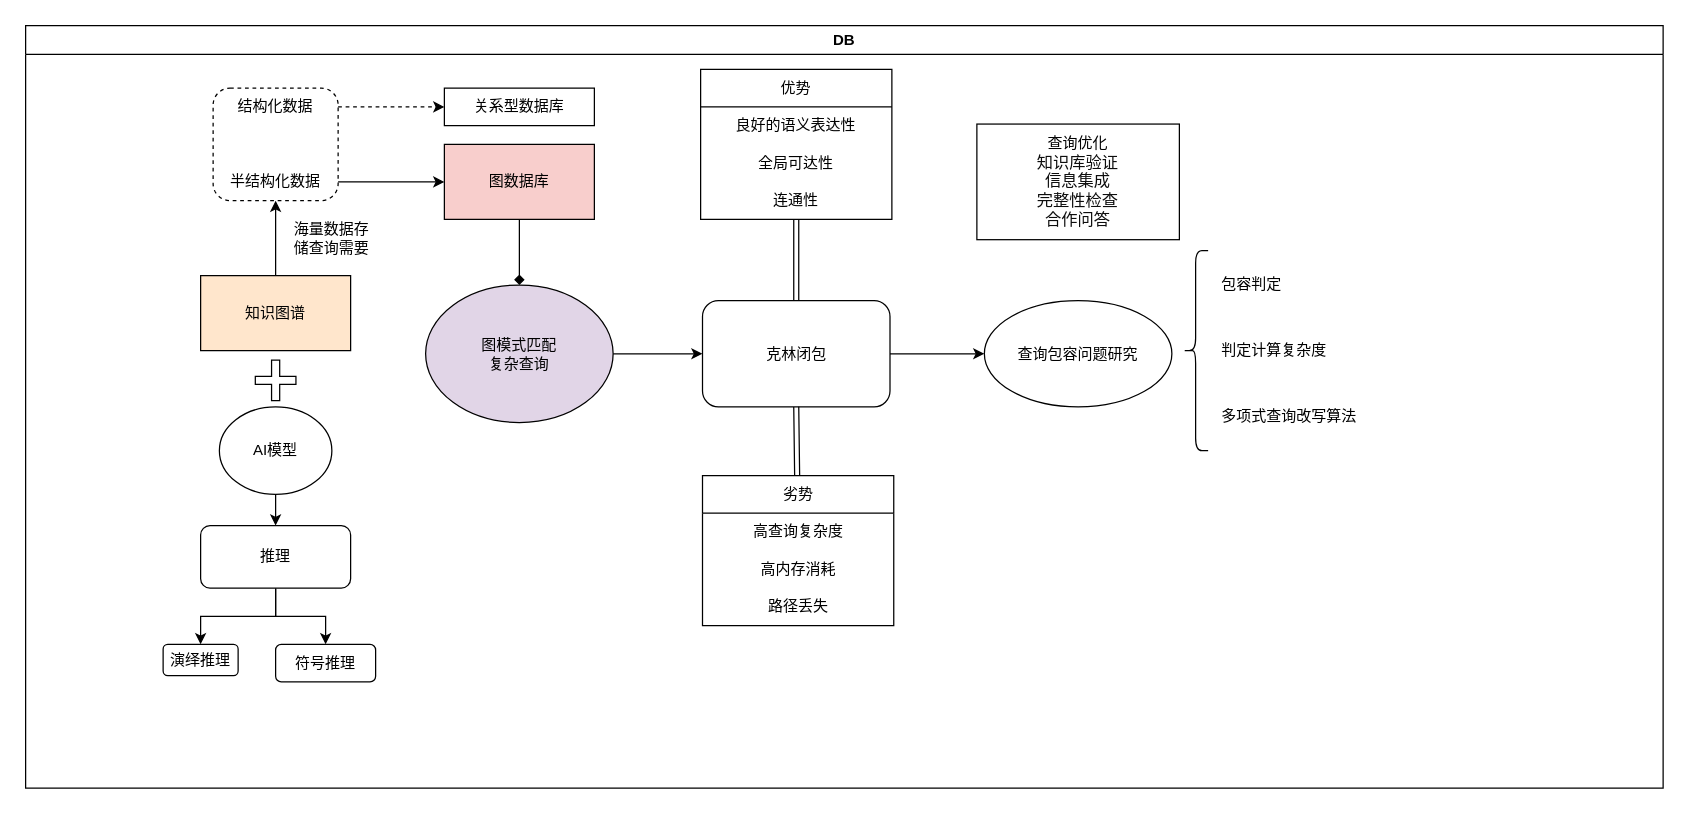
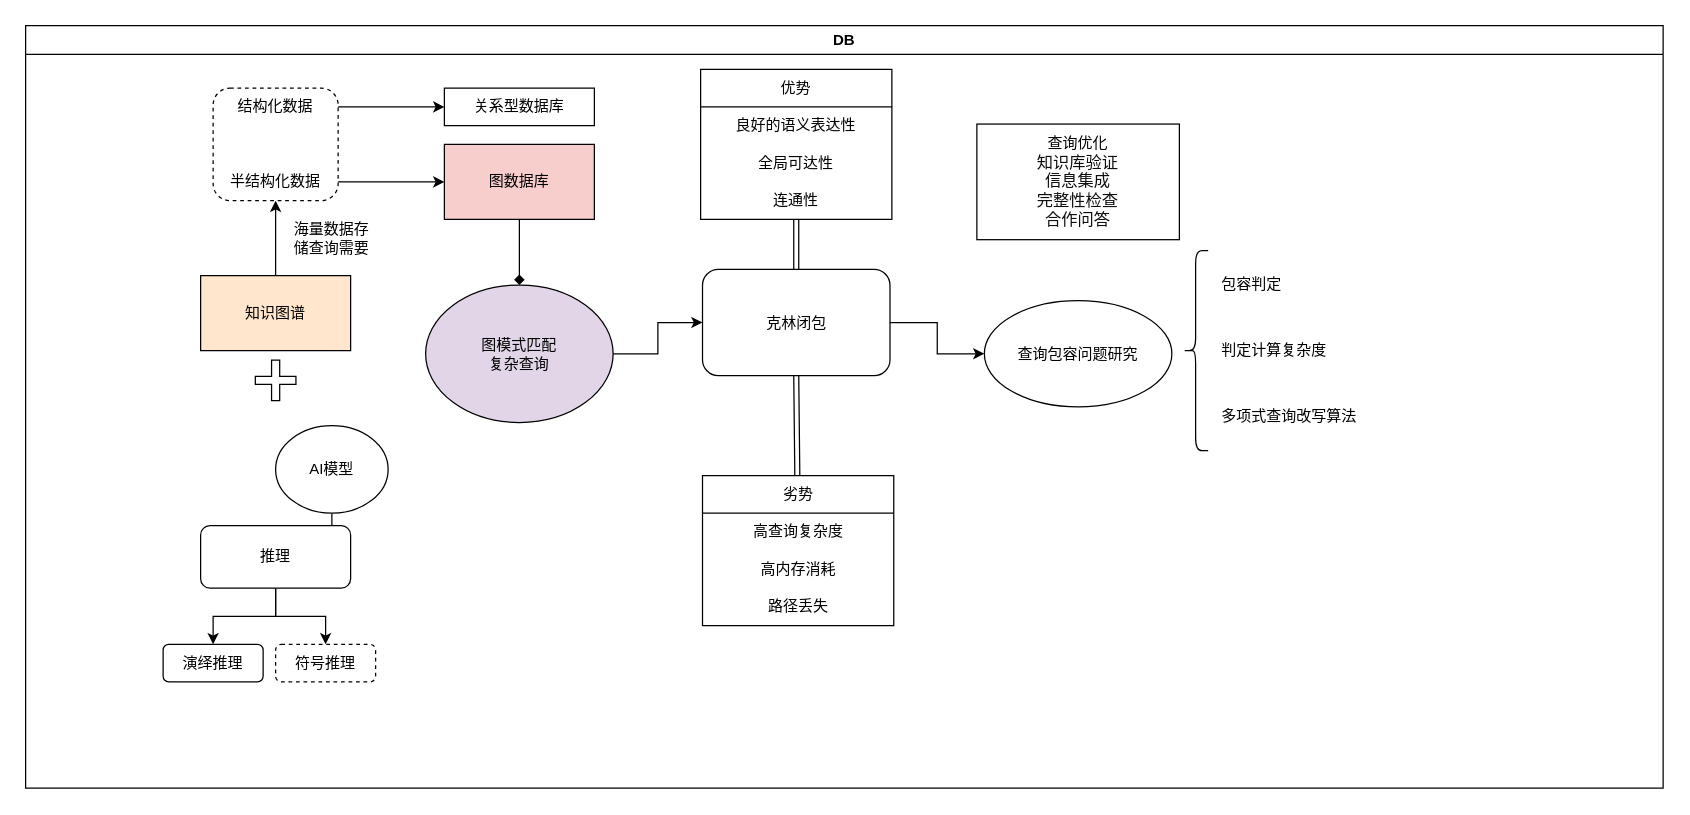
edge "结构化数据" -> "关系型数据库": style dashed -> solid
node "克林闭包": moved (796, 354) -> (796, 323)
node "AI模型": moved (276, 451) -> (332, 469)
node "演绎推理": size 75x31 -> 100x38
node "符号推理": style solid -> dashed
